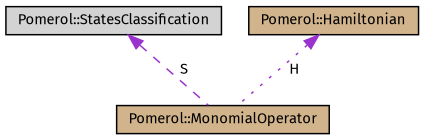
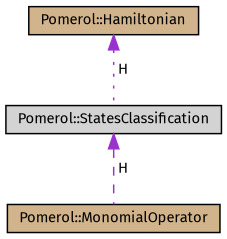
edge "Pomerol::MonomialOperator" -> "Pomerol::StatesClassification": label " S" -> " H"
edge "Pomerol::MonomialOperator" -> "Pomerol::Hamiltonian": now "Pomerol::StatesClassification" -> "Pomerol::Hamiltonian"
